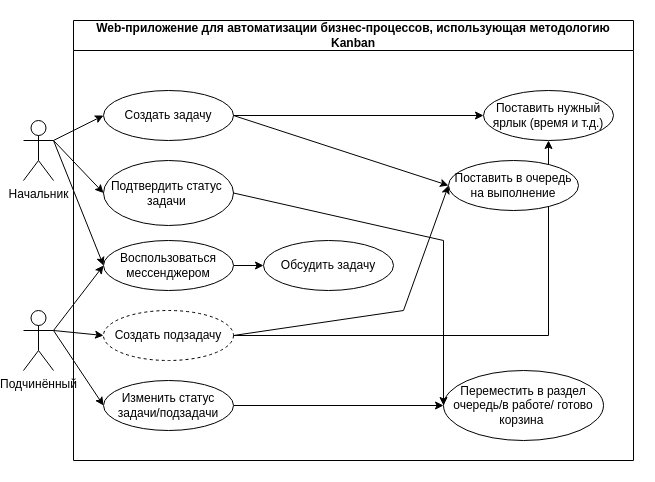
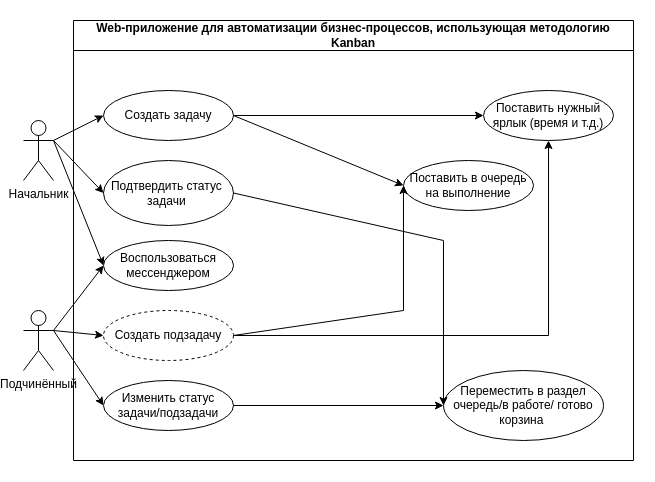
node "Поставить в очередь на выполнение": moved (514, 186) -> (469, 186)
edge "Воспользоваться мессенджером" -> "Обсудить задачу": removed
node "Обсудить задачу": removed
